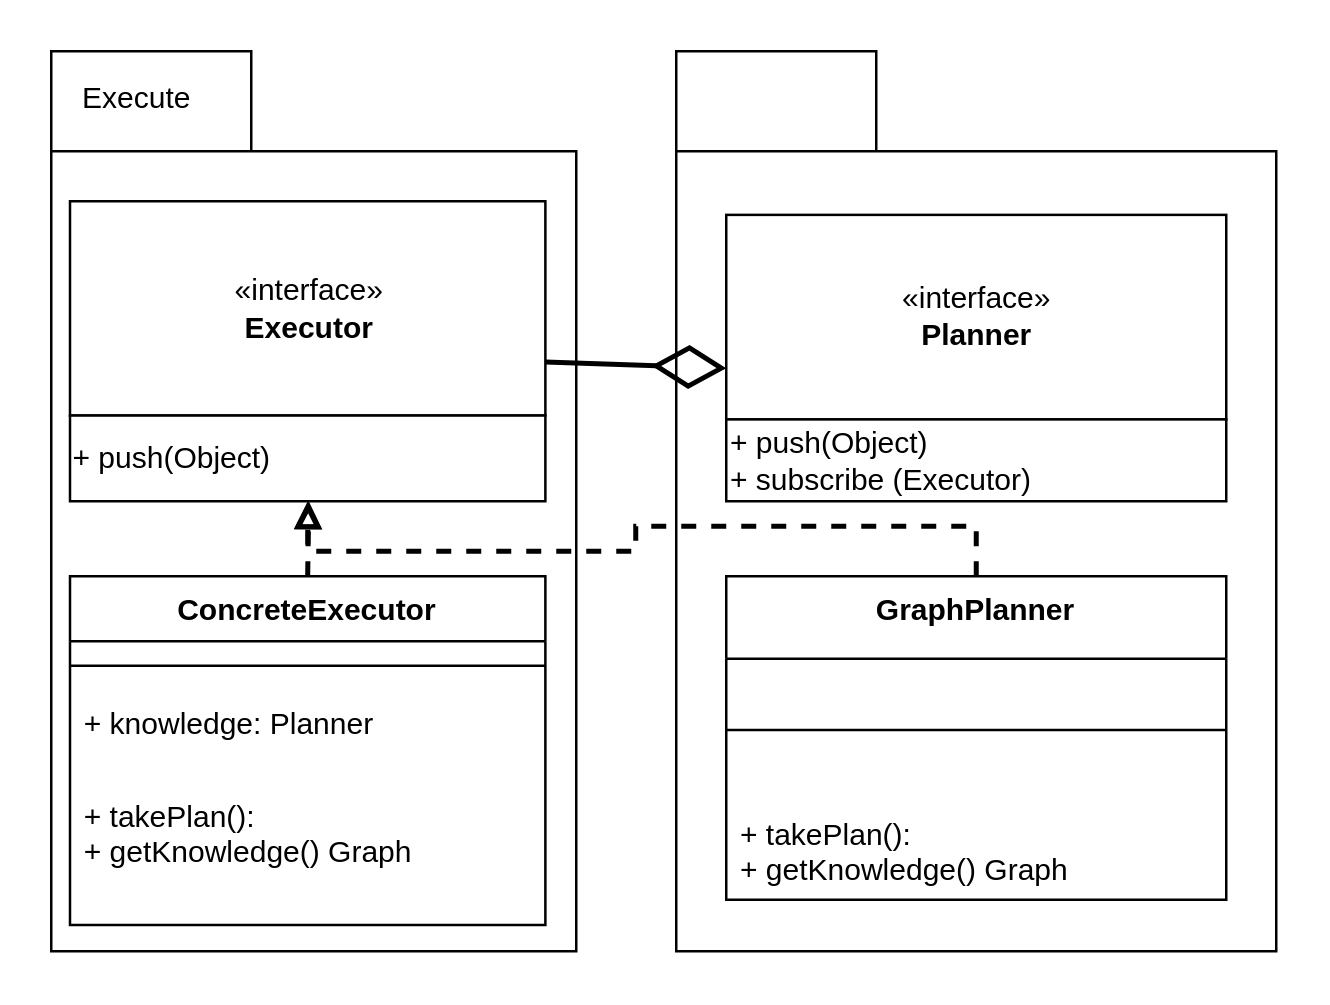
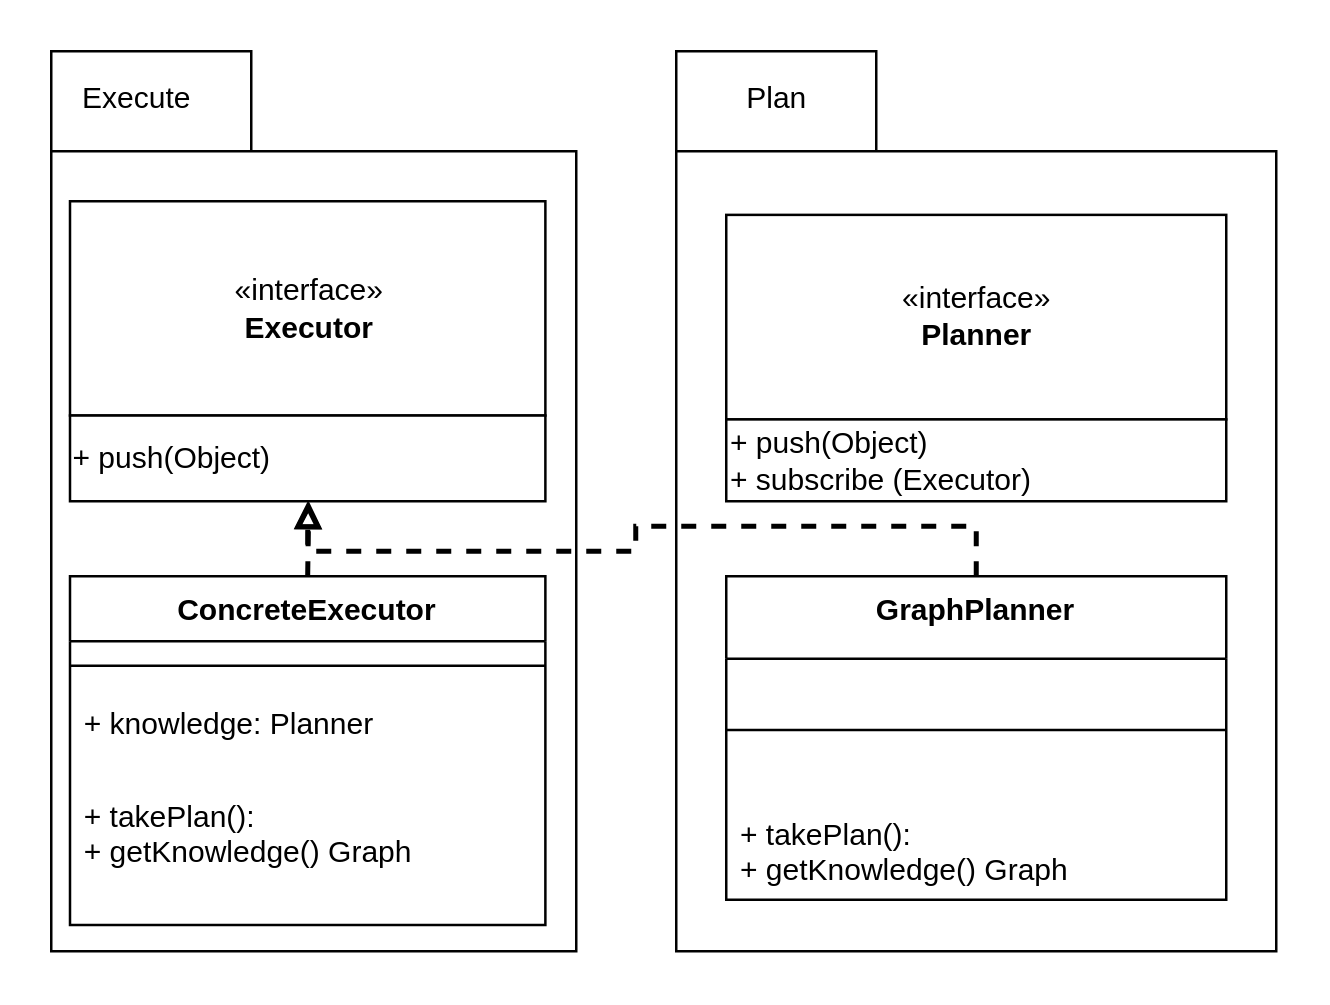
node "Plan": added
edge "«interface» Executor" -> "«interface» Planner": removed
